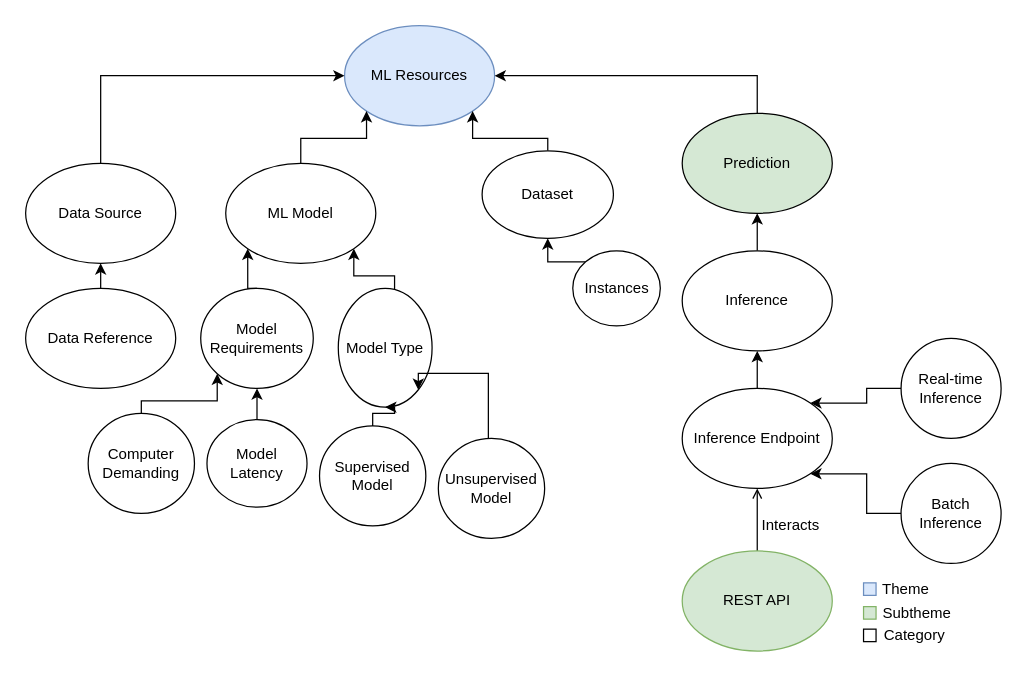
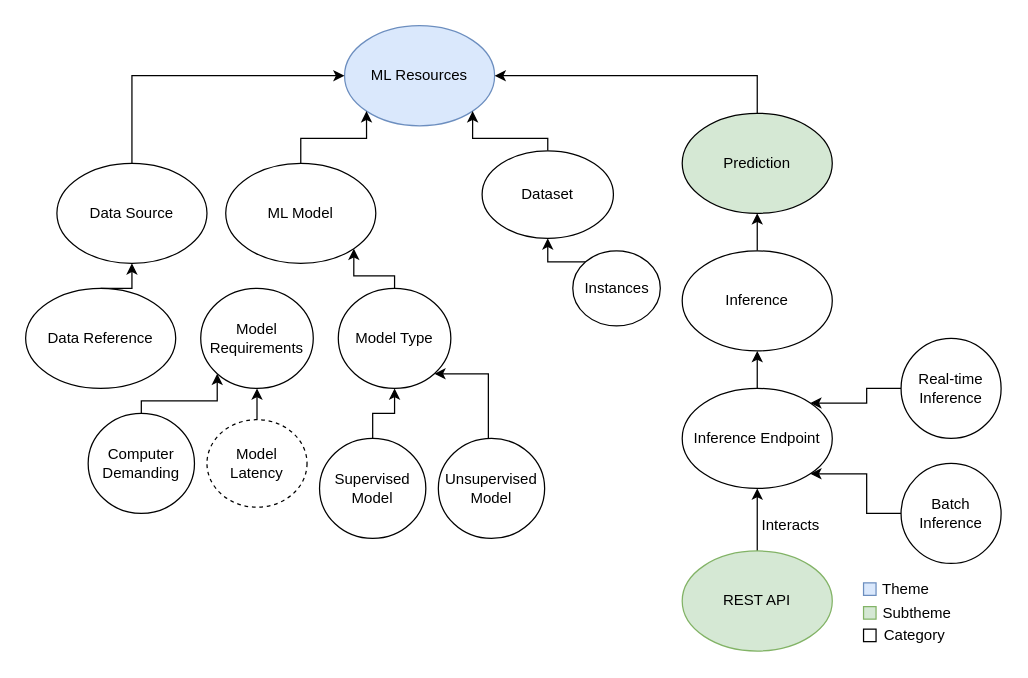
node "Data Source": moved (101, 213) -> (132, 213)
edge "Model Requirements" -> "ML Model": removed
node "Model Type": size 94x119 -> 113x100
node "Model Latency": style solid -> dashed
node "Supervised Model": moved (373, 476) -> (373, 488)
edge "REST API" -> "Inference Endpoint": arrowhead open -> classic
